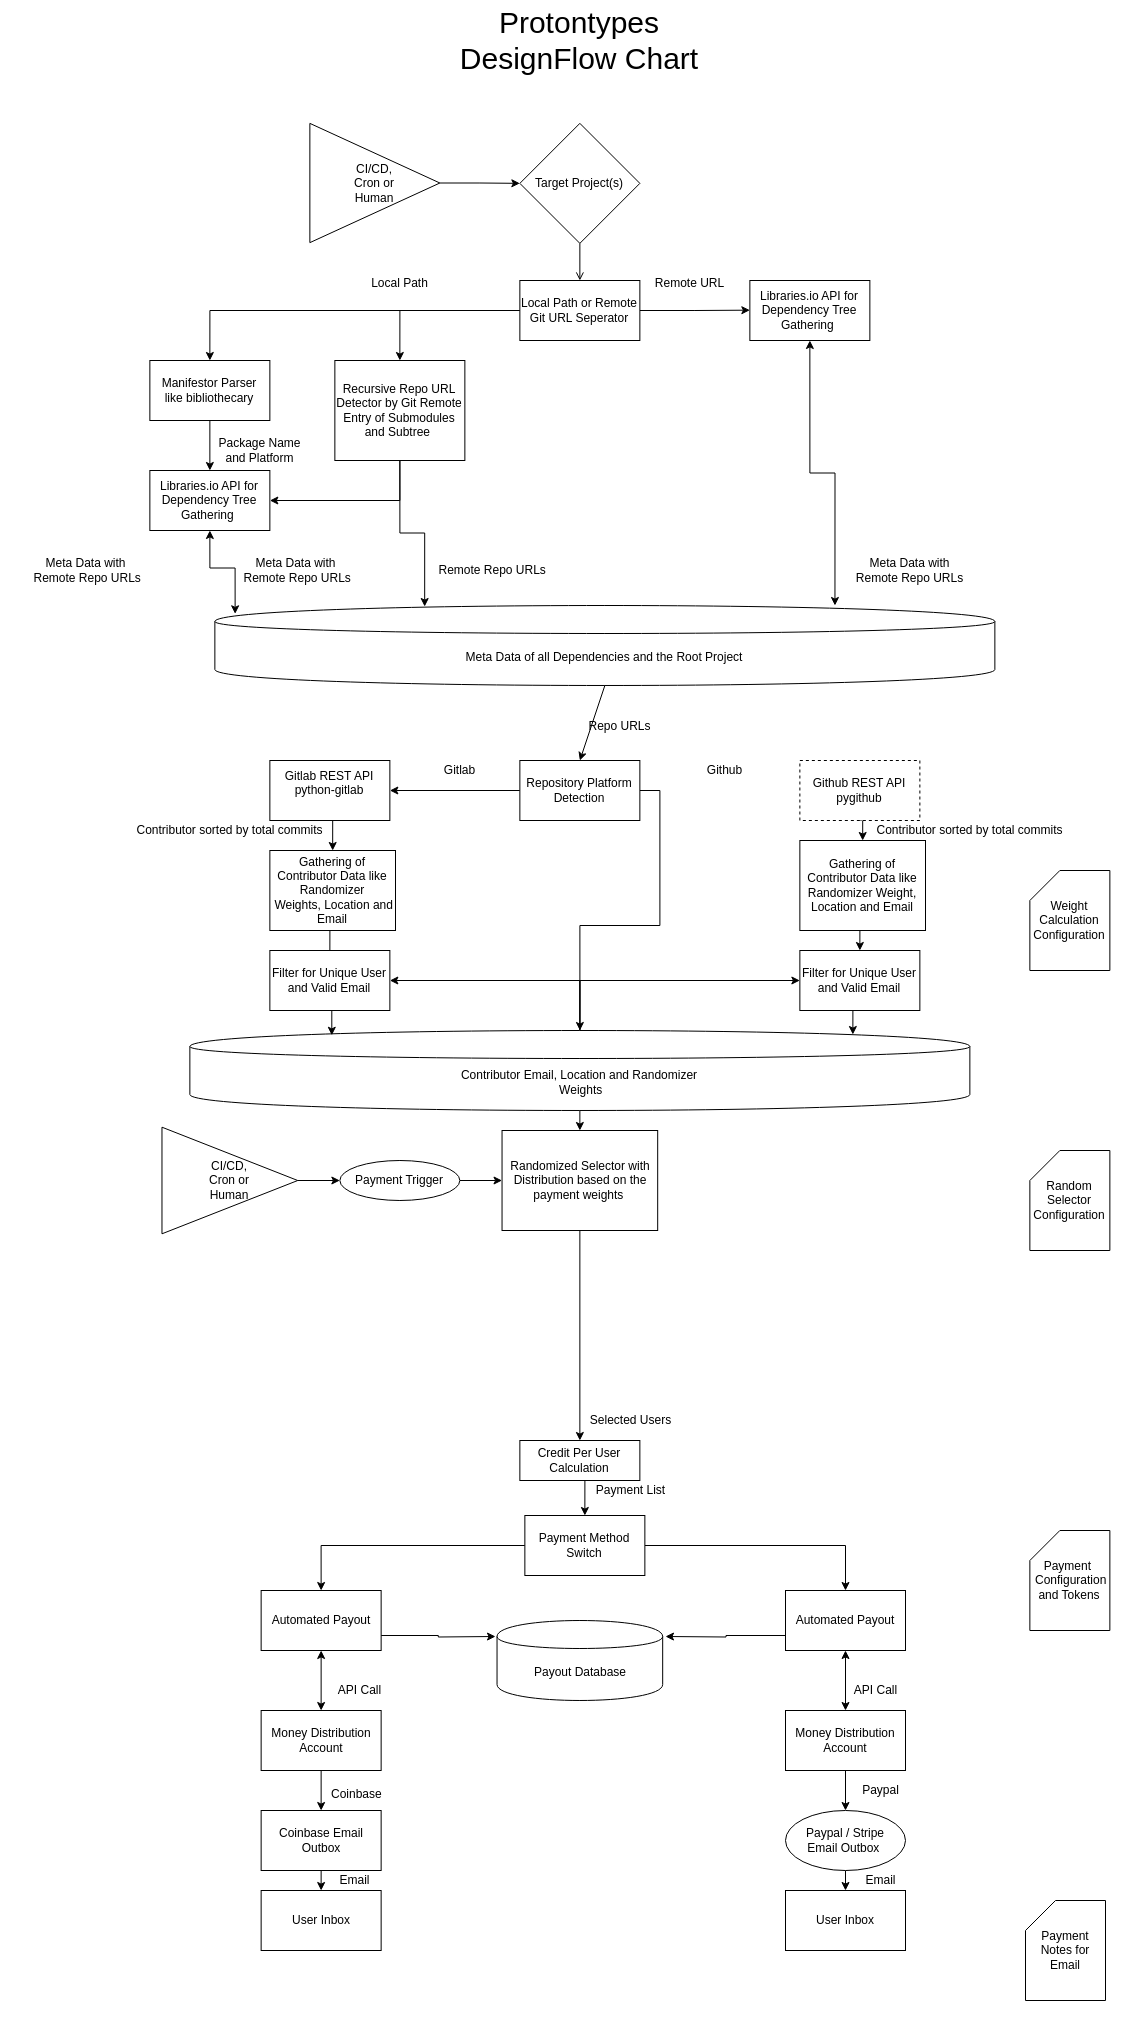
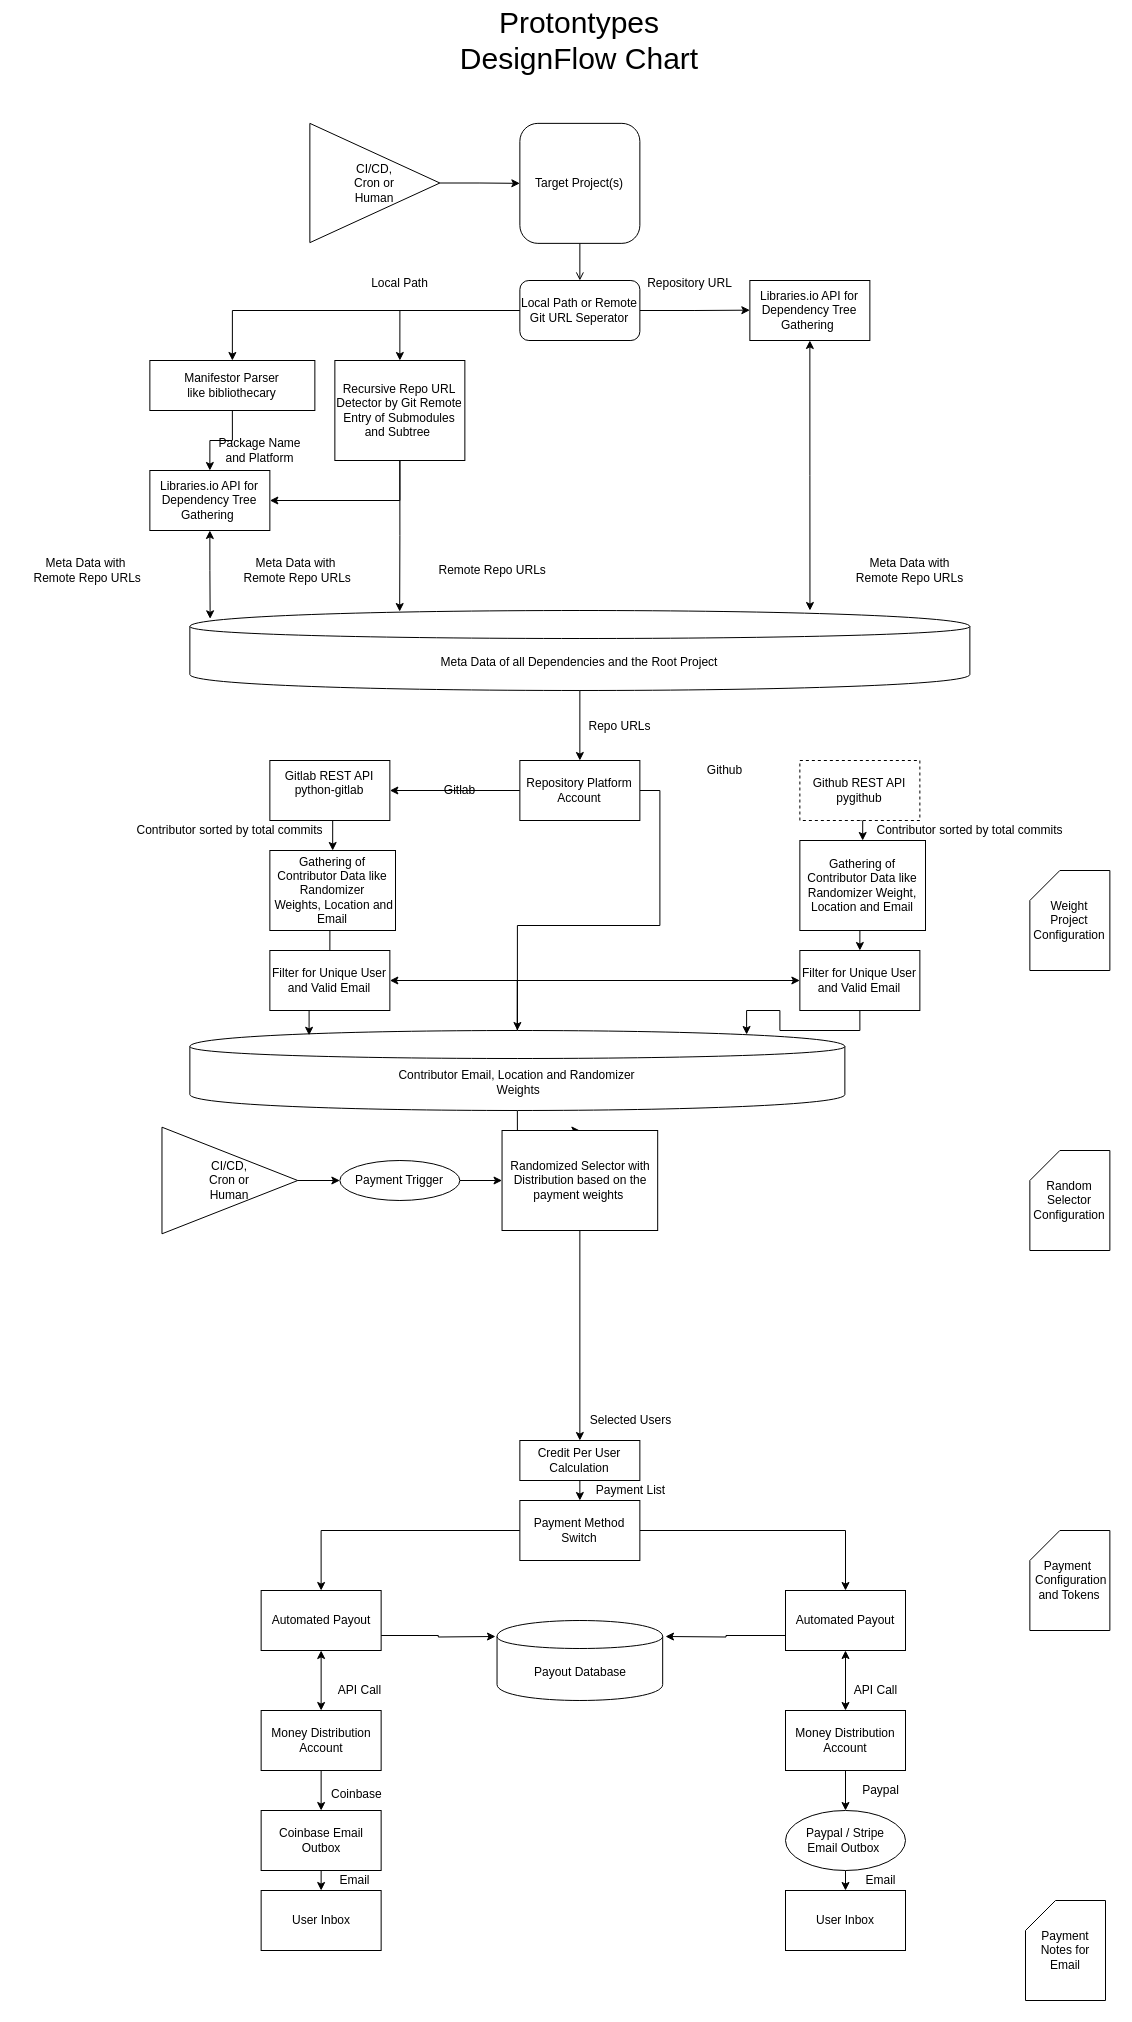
node "Target Project(s)": shape diamond -> rounded rectangle
node "Remote URL": label "Remote URL" -> "Repository URL"
node "Local Path or Remote Git URL Seperator": shape rectangle -> rounded rectangle
node "Manifestor Parser like bibliothecary": size 120x60 -> 165x50
node "Meta Data of all Dependencies and the Root Project": moved (605, 646) -> (580, 651)
node "Gitlab": moved (460, 771) -> (460, 791)
node "Repository Platform Detection": label "Repository Platform Detection" -> "Repository Platform Account"
node "Weight Calculation Configuration": label "Weight Calculation Configuration" -> "Weight Project Configuration"
node "Contributor Email, Location and Randomizer Weights": size 780x80 -> 655x80
node "Payment Method Switch": moved (585, 1546) -> (580, 1531)
